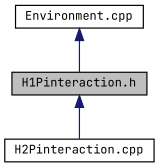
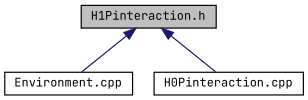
edge "H1Pinteraction.h" -> "Environment.cpp": reversed
node "H2Pinteraction.cpp": label "H2Pinteraction.cpp" -> "H0Pinteraction.cpp"
